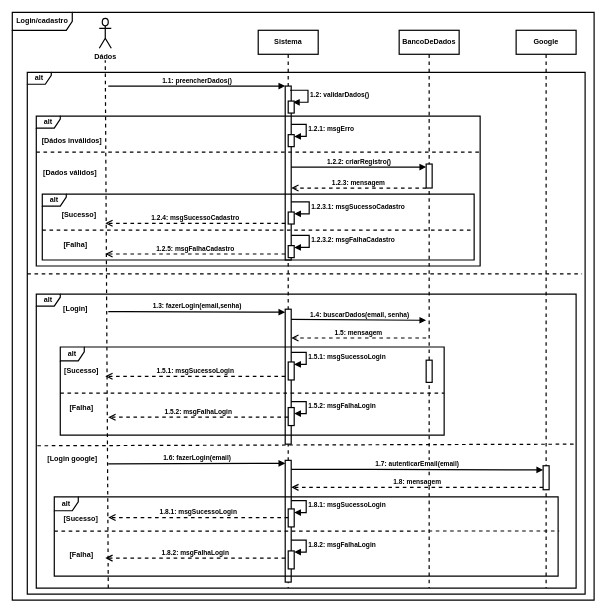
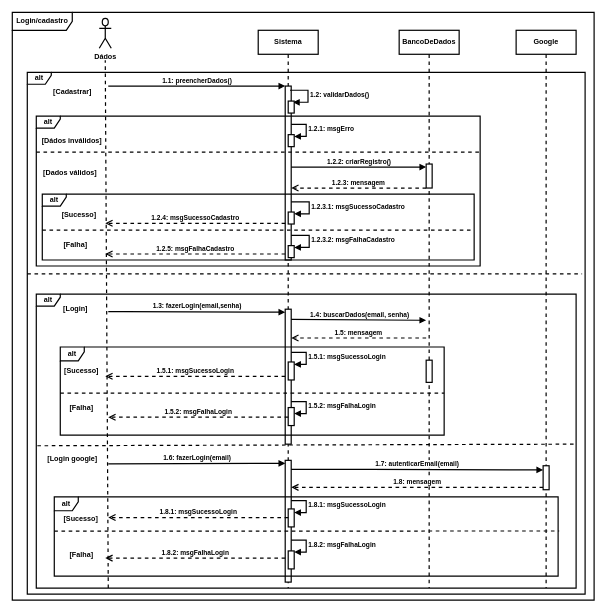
node "[Cadastrar]": added
